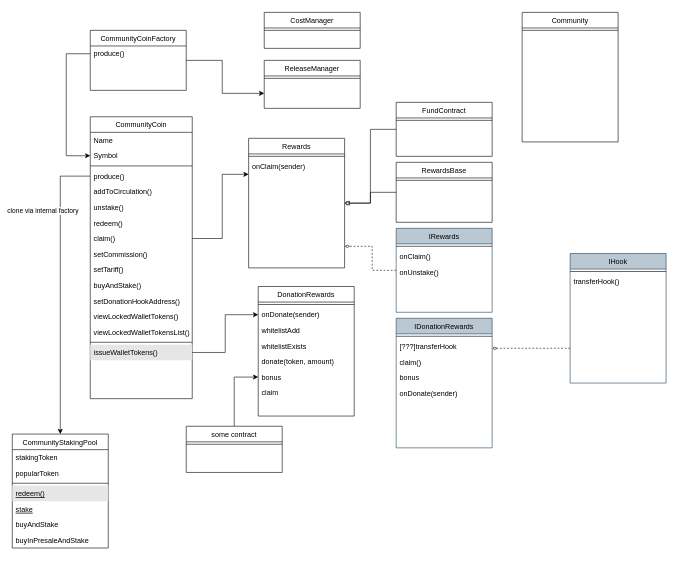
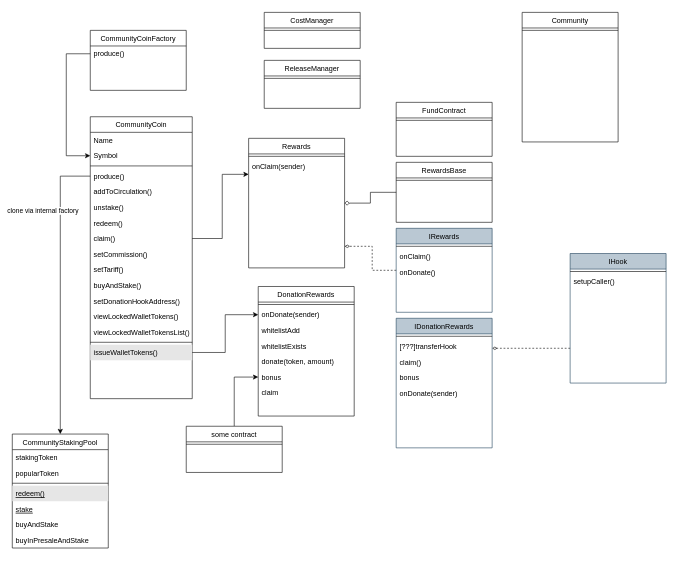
edge "CommunityCoinFactory" -> "ReleaseManager": removed
edge "FundContract" -> "Rewards": removed
node "onUnstake()": label "onUnstake()" -> "onDonate()"
node "transferHook()": label "transferHook()" -> "setupCaller()"
